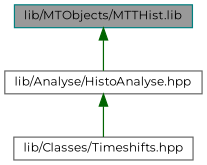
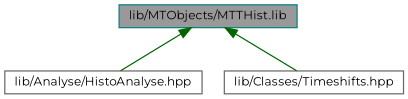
edge "lib/Classes/Timeshifts.hpp" -> "lib/Analyse/HistoAnalyse.hpp": now "lib/Classes/Timeshifts.hpp" -> "lib/MTObjects/MTTHist.lib"
